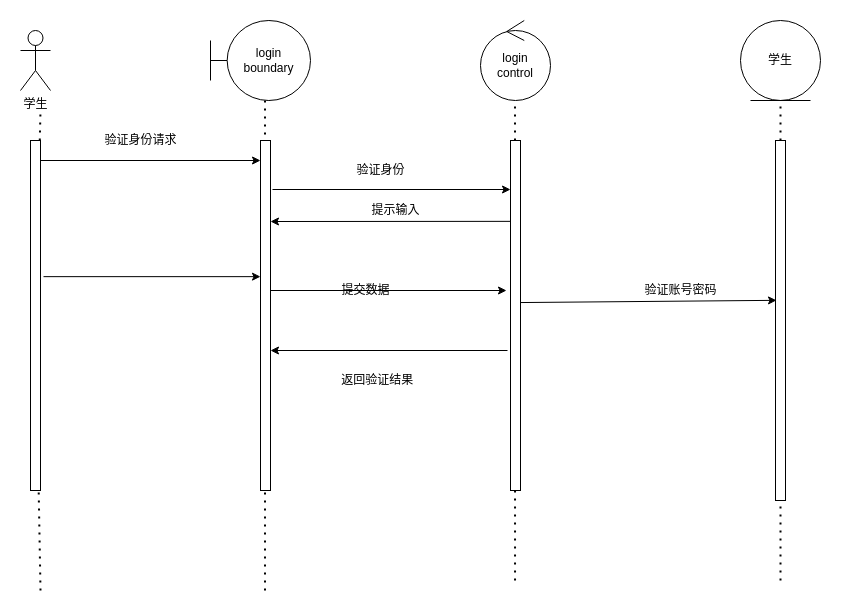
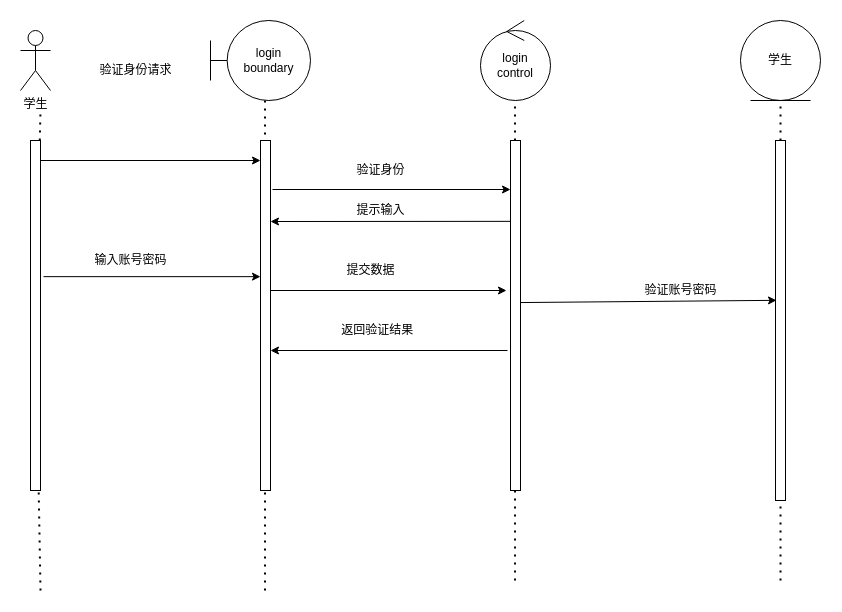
node "验证身份请求": moved (141, 141) -> (136, 71)
node "提示输入": moved (381, 211) -> (366, 211)
node "输入账号密码": added
node "提交数据": moved (366, 291) -> (371, 271)
node "返回验证结果": moved (351, 381) -> (351, 331)
